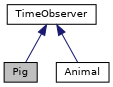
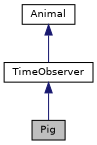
edge "Animal" -> "TimeObserver": reversed
